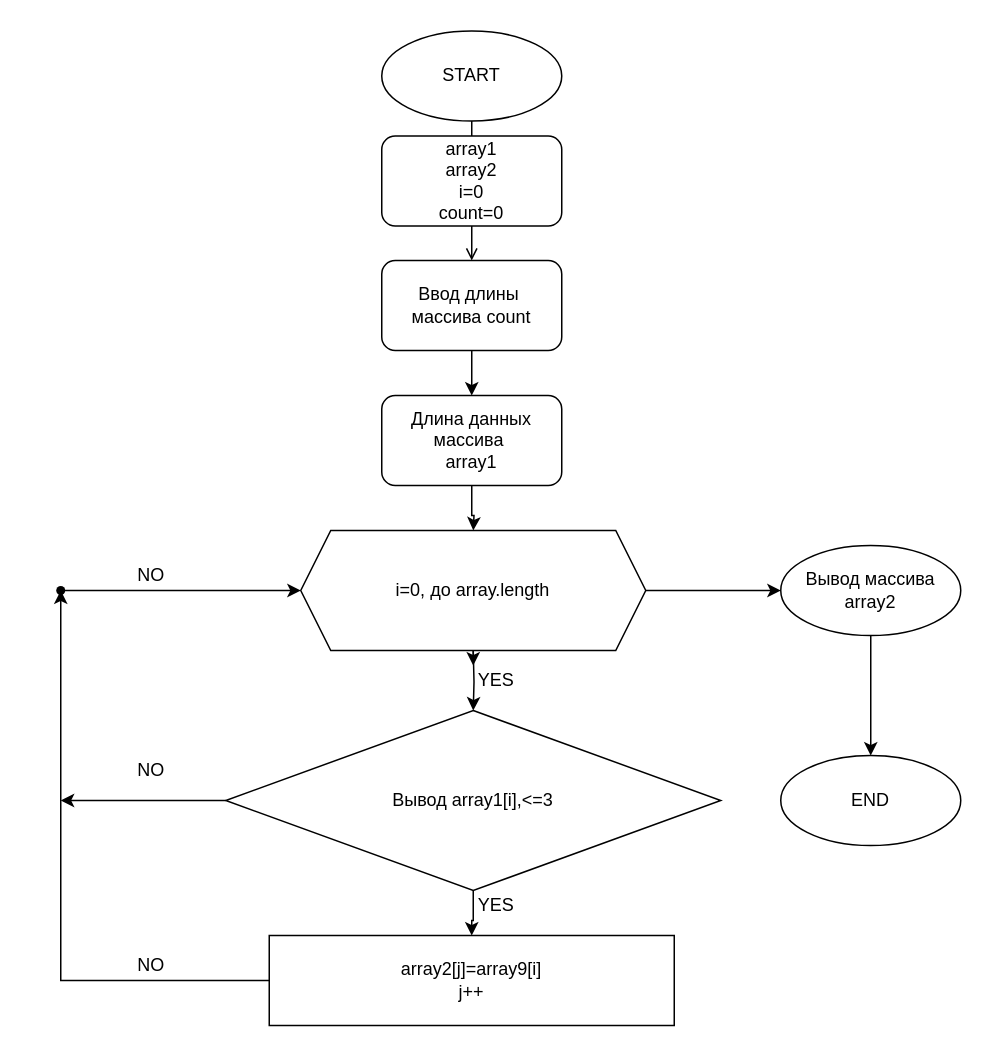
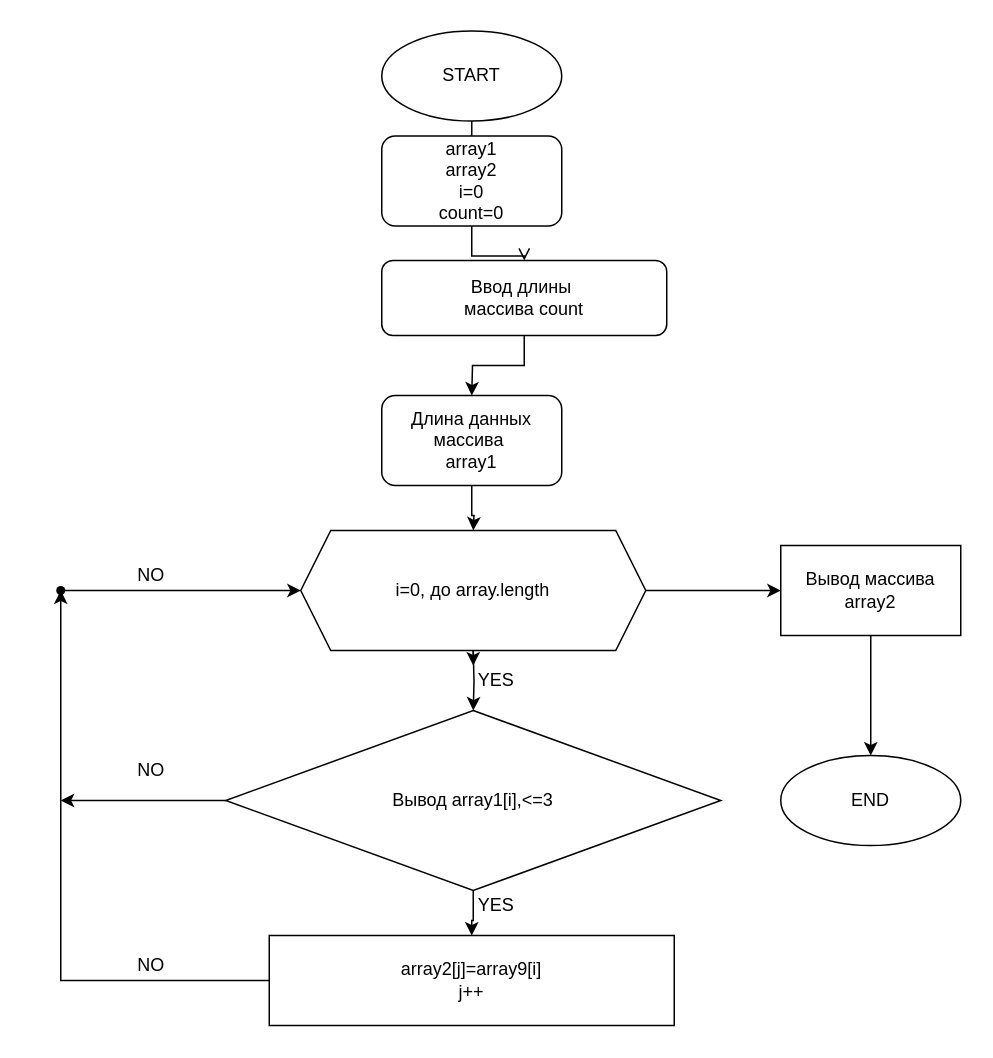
node "Ввод длины массива count": size 180x90 -> 285x75
node "Вывод массива array2": shape ellipse -> rectangle
